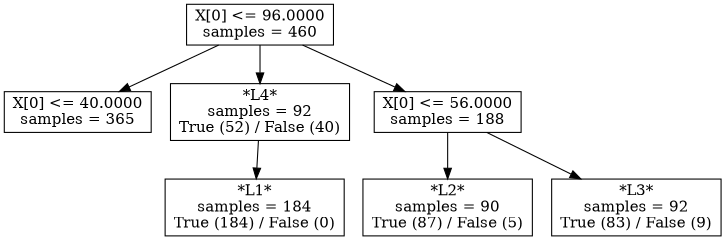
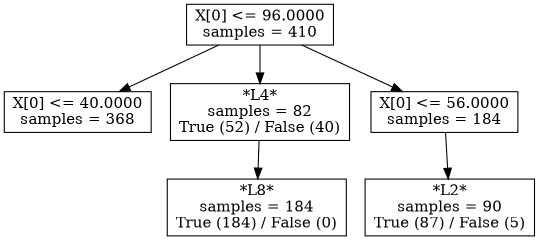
node "X[0] <= 96.0000 samples = 460": label "X[0] <= 96.0000 samples = 460" -> "X[0] <= 96.0000 samples = 410"
node "X[0] <= 40.0000 samples = 365": label "X[0] <= 40.0000 samples = 365" -> "X[0] <= 40.0000 samples = 368"
node "*L4* samples = 92 True (52) / False (40)": label "*L4* samples = 92 True (52) / False (40)" -> "*L4* samples = 82 True (52) / False (40)"
node "X[0] <= 56.0000 samples = 188": label "X[0] <= 56.0000 samples = 188" -> "X[0] <= 56.0000 samples = 184"
node "*L1* samples = 184 True (184) / False (0)": label "*L1* samples = 184 True (184) / False (0)" -> "*L8* samples = 184 True (184) / False (0)"
node "*L3* samples = 92 True (83) / False (9)": removed
